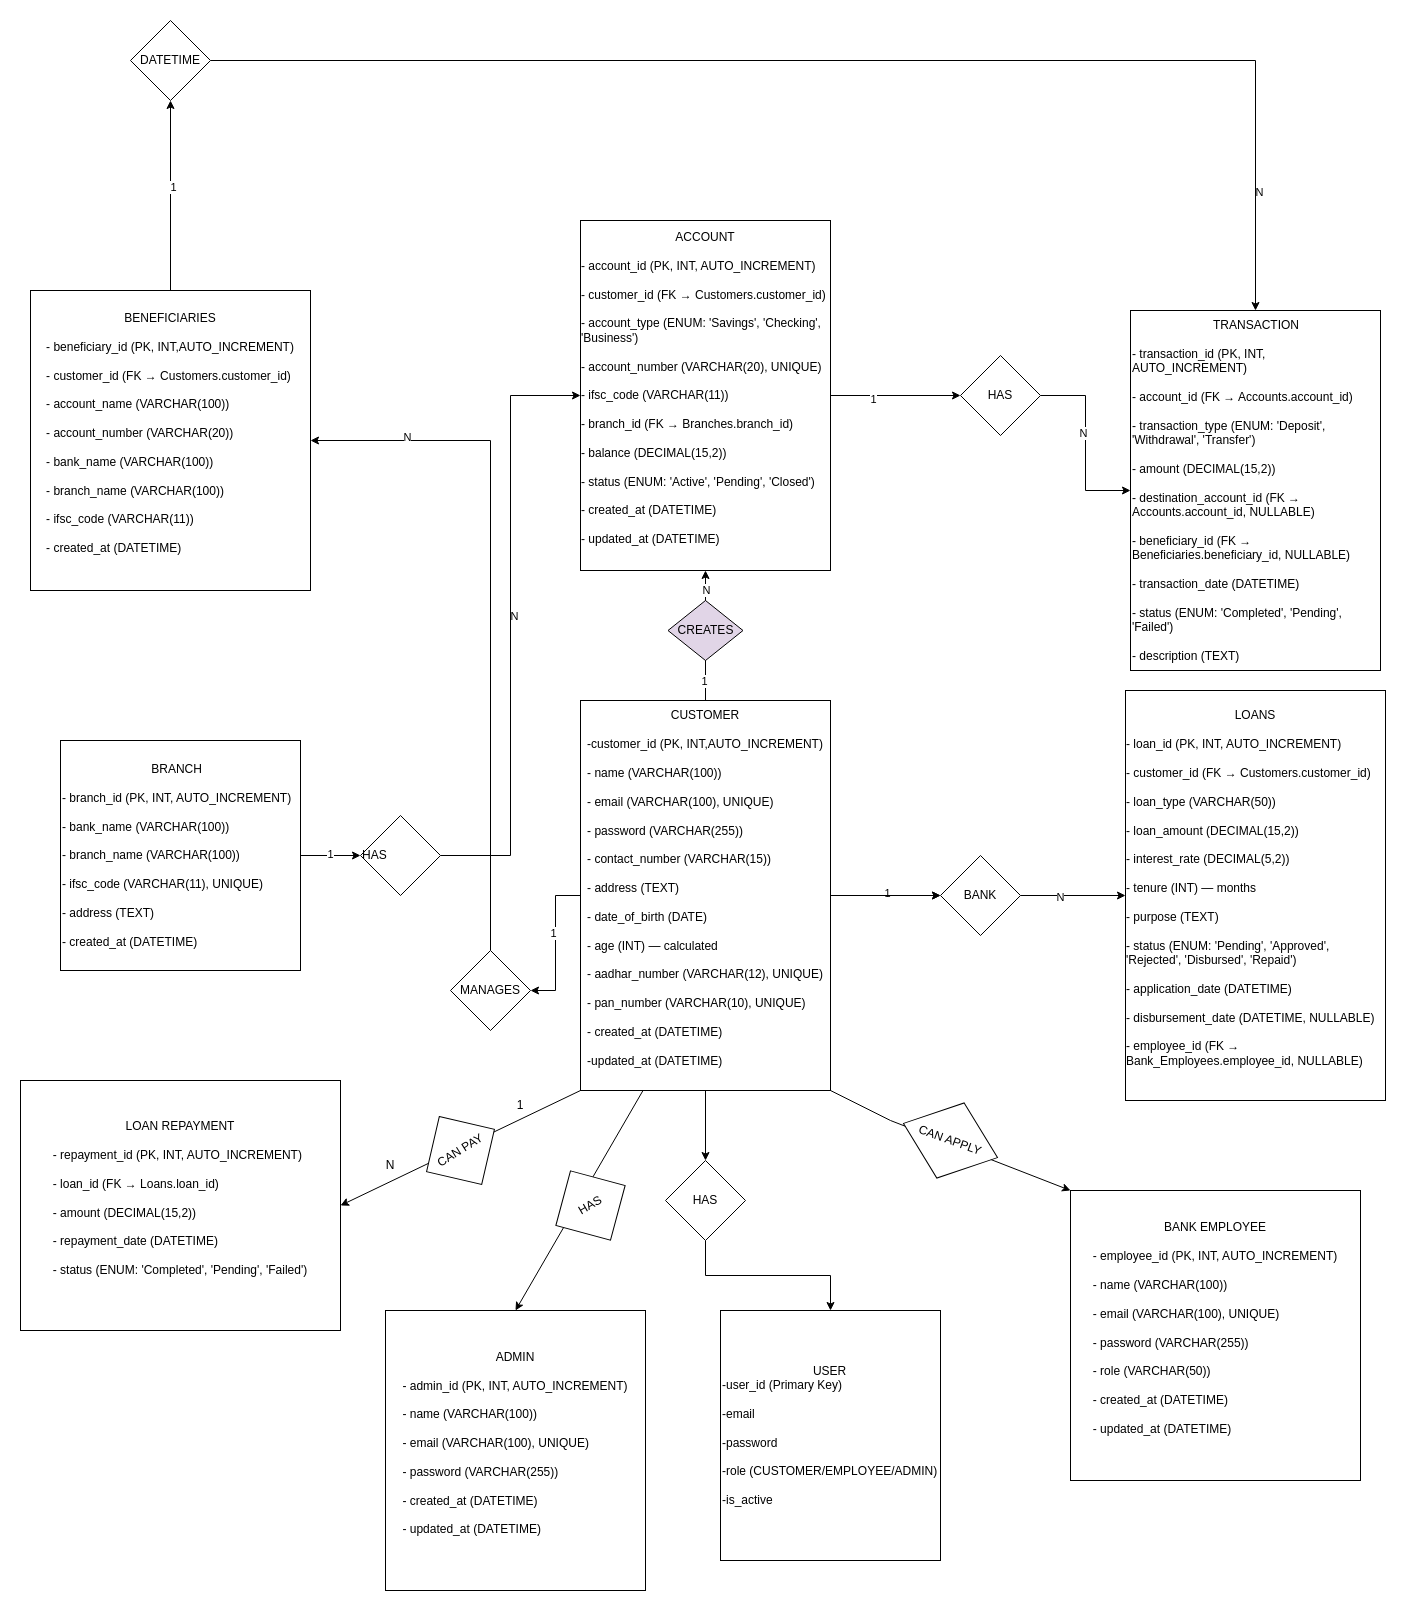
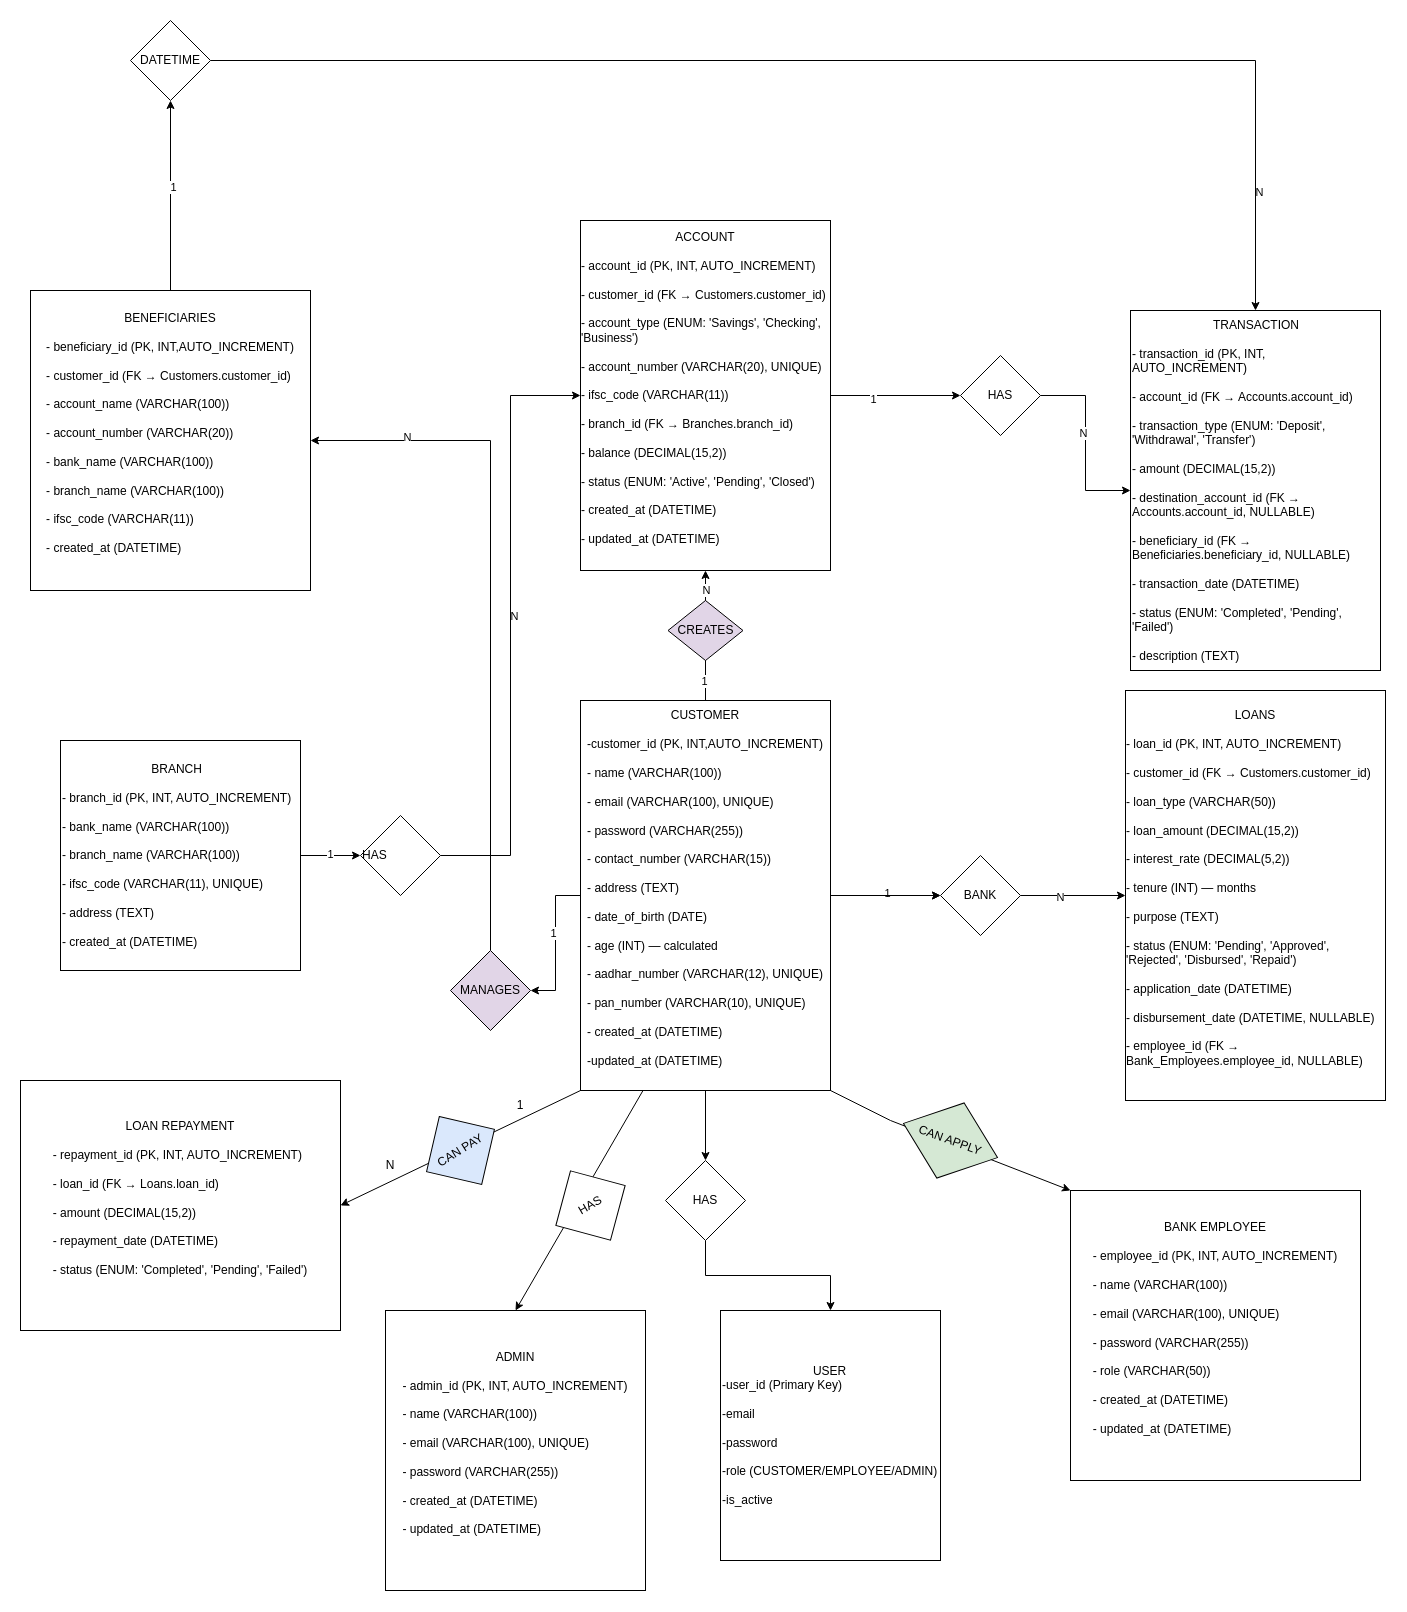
node "MANAGES": fillcolor #ffffff -> #e1d5e7
node "CAN APPLY": fillcolor #ffffff -> #d5e8d4
node "CAN PAY": fillcolor #ffffff -> #dae8fc
